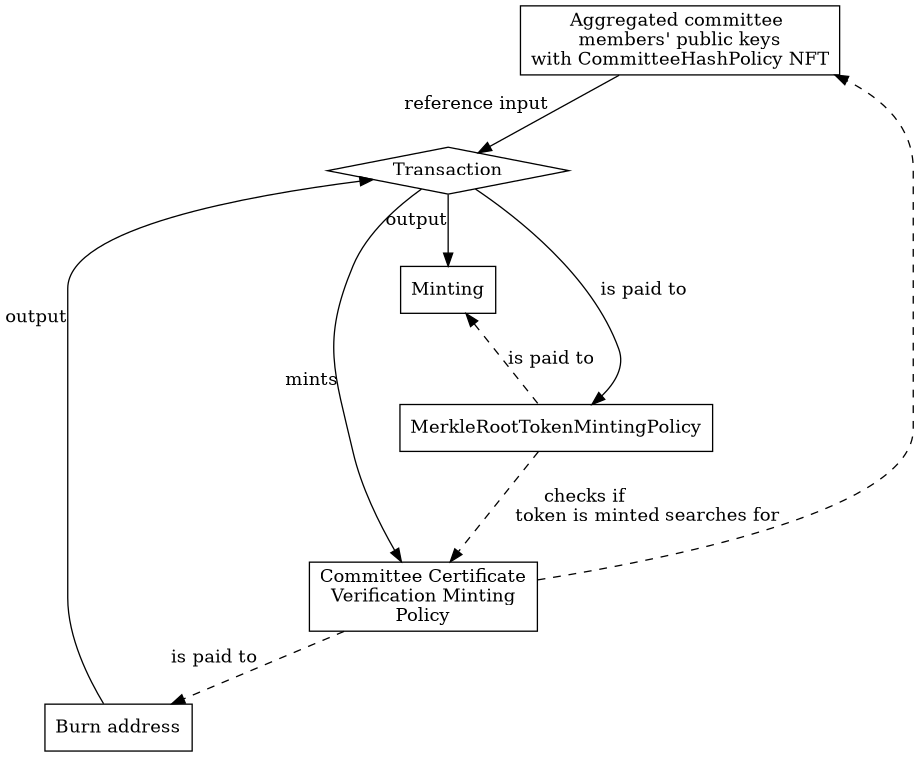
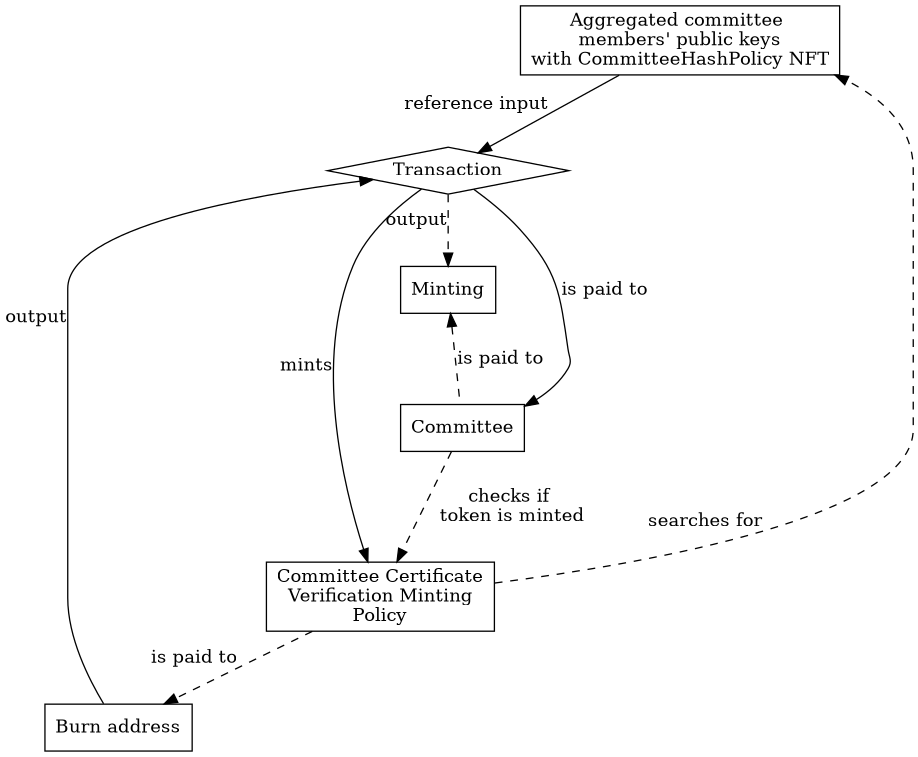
edge "Transaction" -> "Minting": style solid -> dashed
node "MerkleRootTokenMintingPolicy": label "MerkleRootTokenMintingPolicy" -> "Committee"
